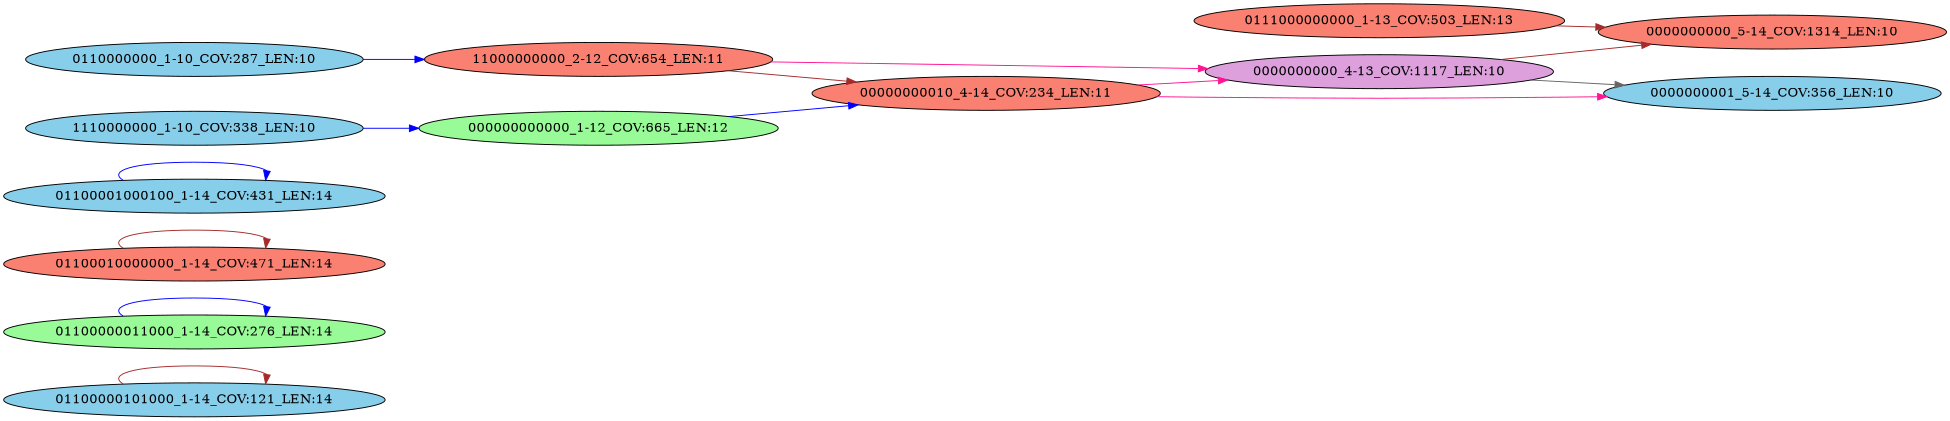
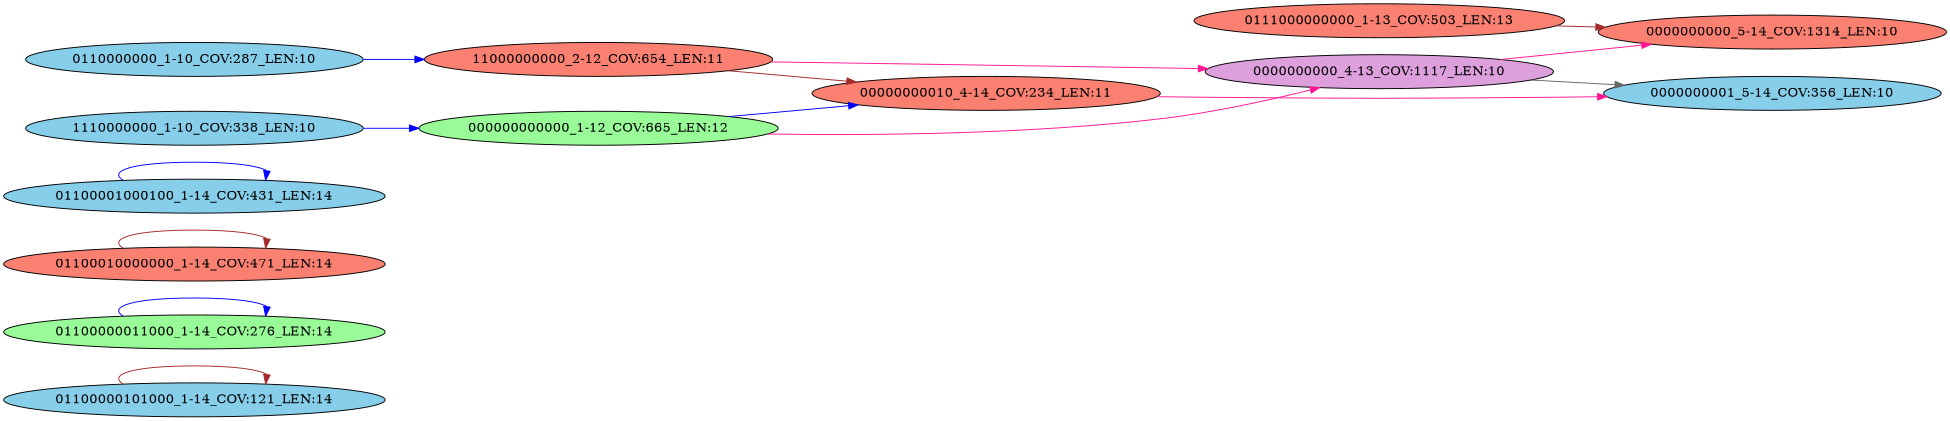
edge "0000000000_4-13_COV:1117_LEN:10" -> "0000000000_5-14_COV:1314_LEN:10": color brown -> deeppink
edge "00000000010_4-14_COV:234_LEN:11" -> "0000000000_4-13_COV:1117_LEN:10": now "000000000000_1-12_COV:665_LEN:12" -> "0000000000_4-13_COV:1117_LEN:10"
